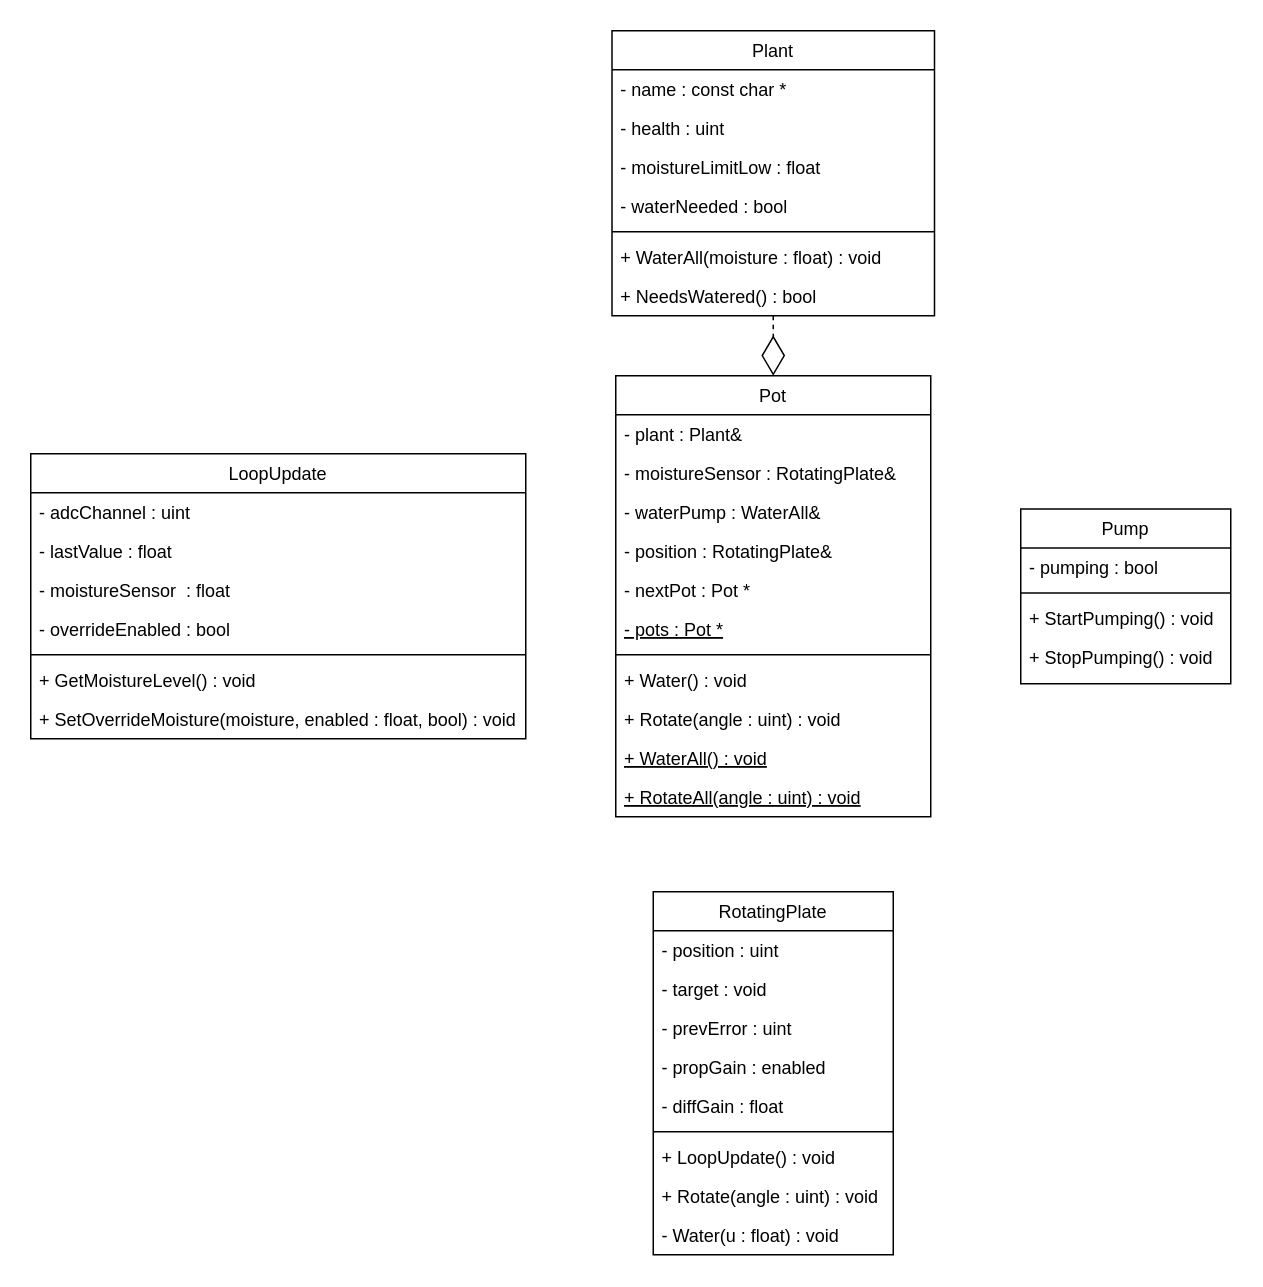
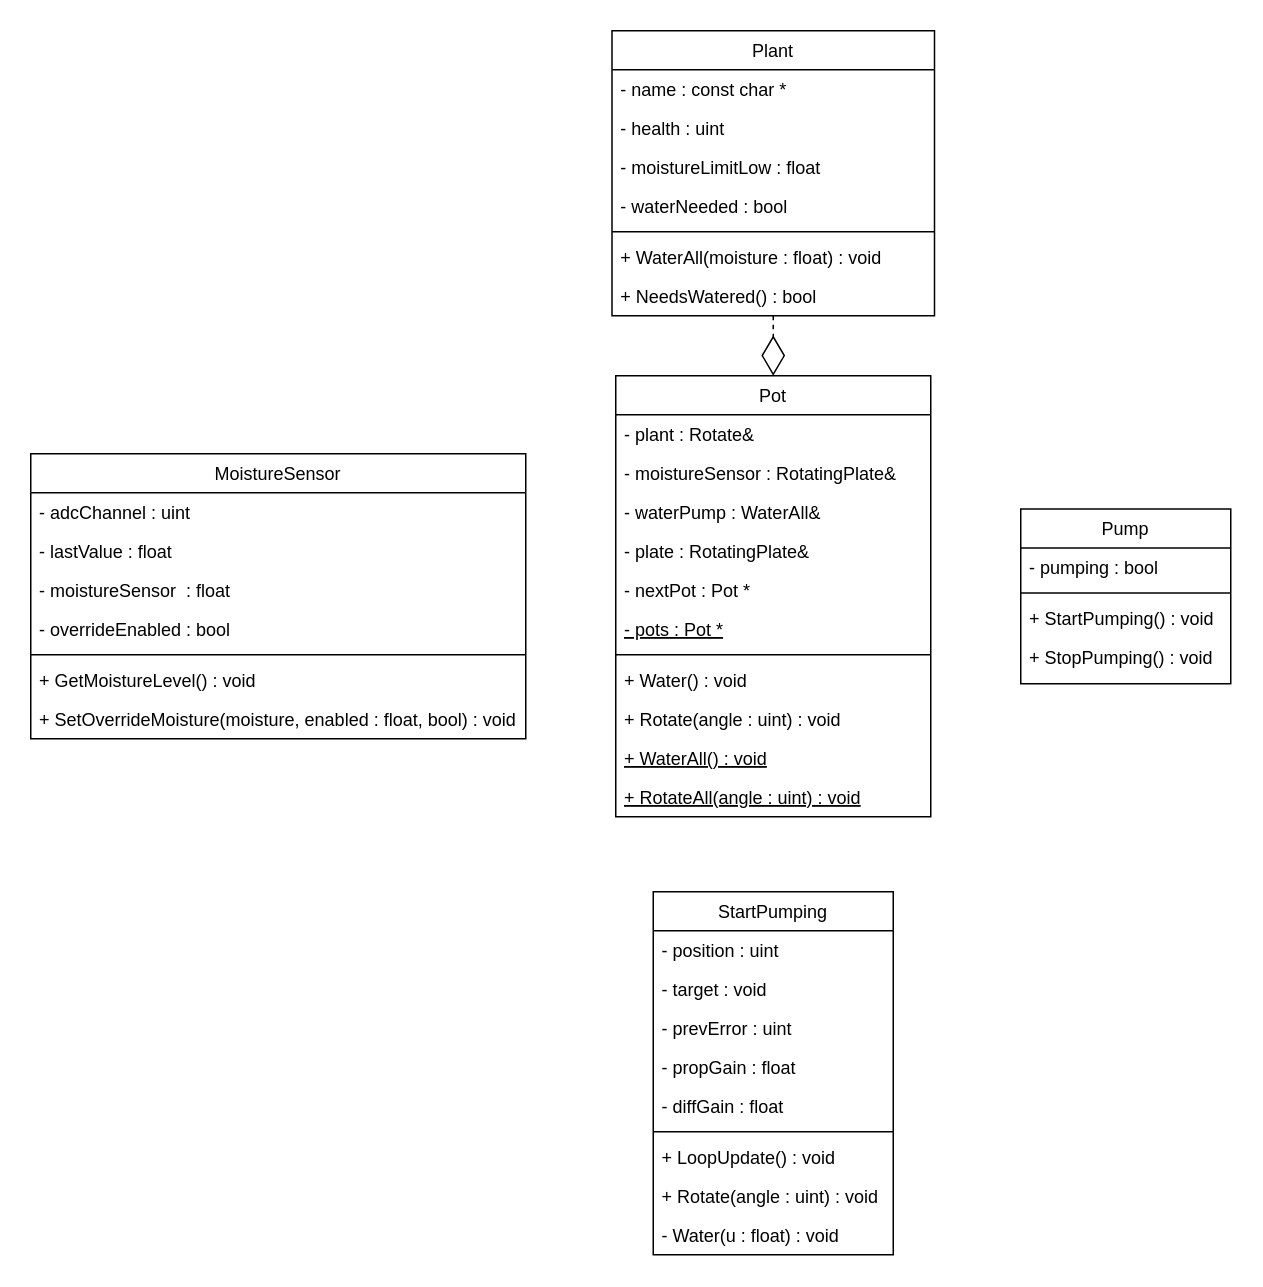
node "- plant : Plant&": label "- plant : Plant&" -> "- plant : Rotate&"
node "LoopUpdate": label "LoopUpdate" -> "MoistureSensor"
node "- position : RotatingPlate&": label "- position : RotatingPlate&" -> "- plate : RotatingPlate&"
node "RotatingPlate": label "RotatingPlate" -> "StartPumping"
node "- propGain : enabled": label "- propGain : enabled" -> "- propGain : float"
